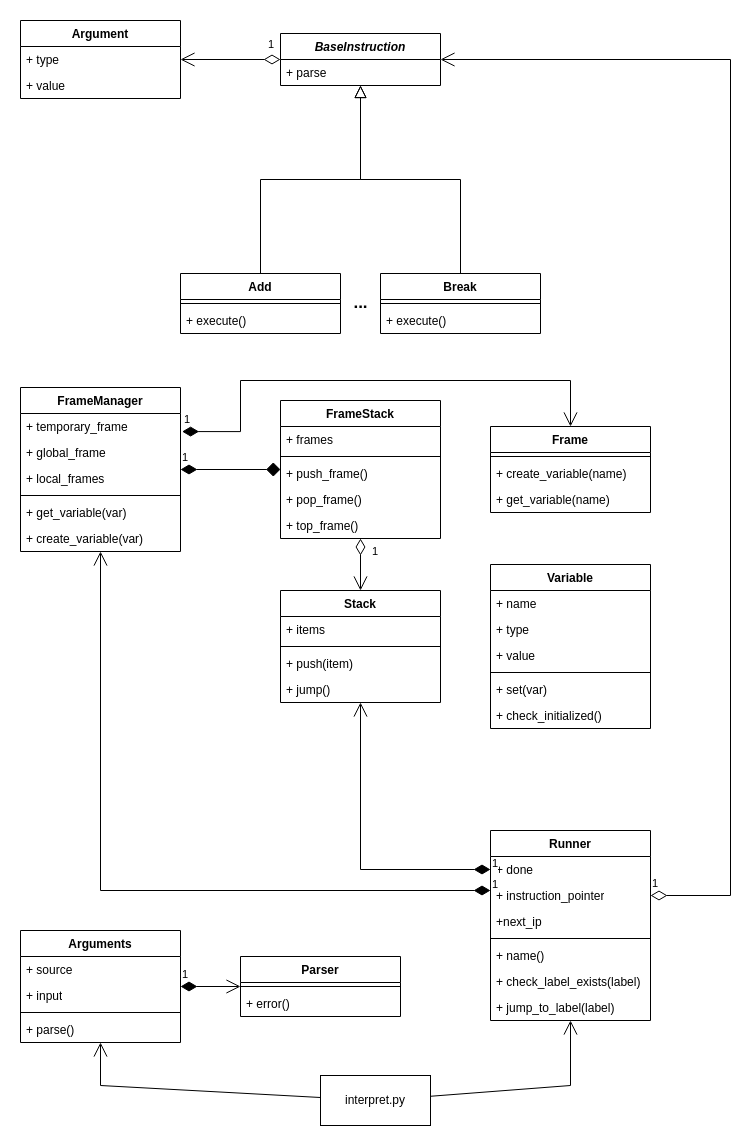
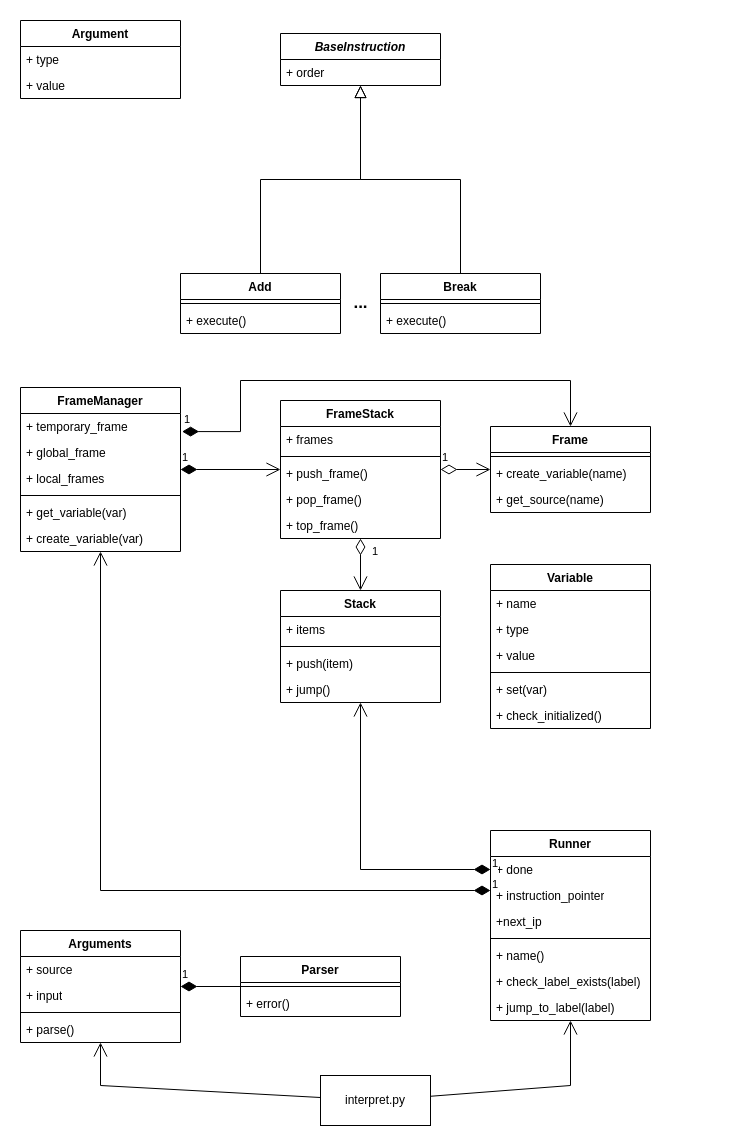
edge "Argument" -- "BaseInstruction": removed, label "1"
node "+ parse": label "+ parse" -> "+ order"
edge "BaseInstruction" -- "Runner": removed, label "1"
edge "FrameManager" -- "FrameStack": arrowhead diamond -> open
edge "FrameStack" -- "Frame": added, label "1"
node "+ get_variable(name)": label "+ get_variable(name)" -> "+ get_source(name)"
edge "Arguments" -- "Parser": arrowhead open -> none
